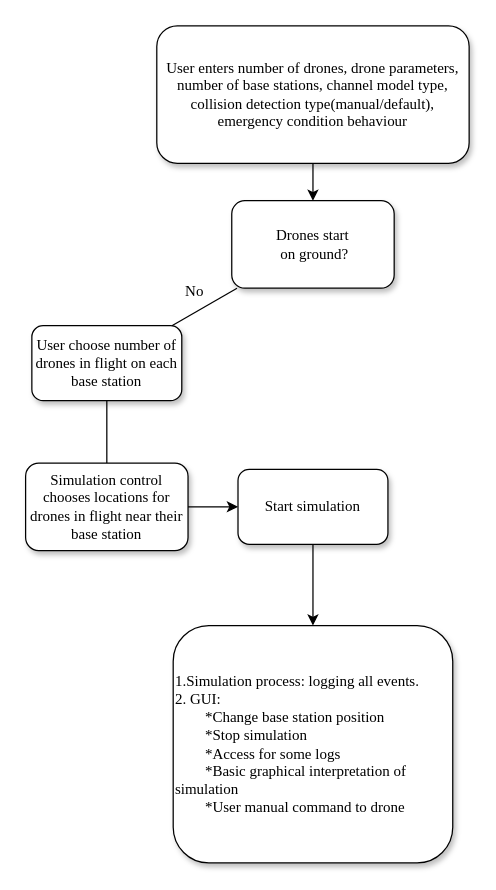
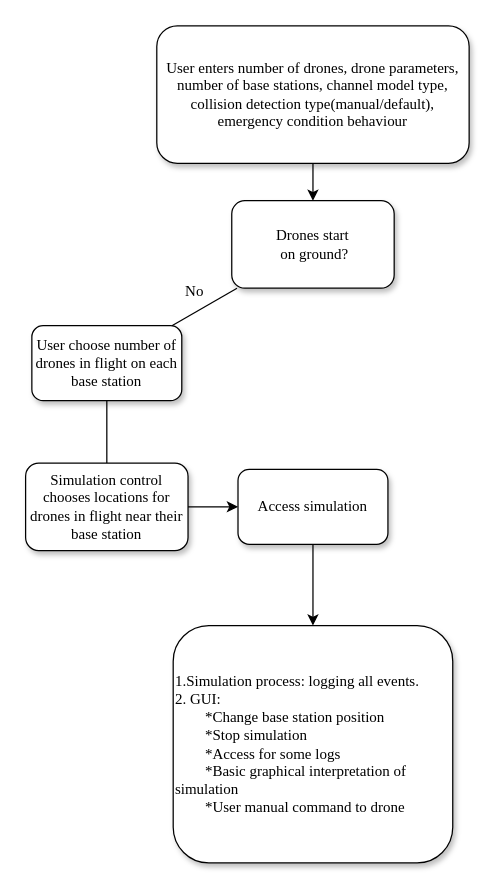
node "Start simulation": label "Start simulation" -> "Access simulation"
